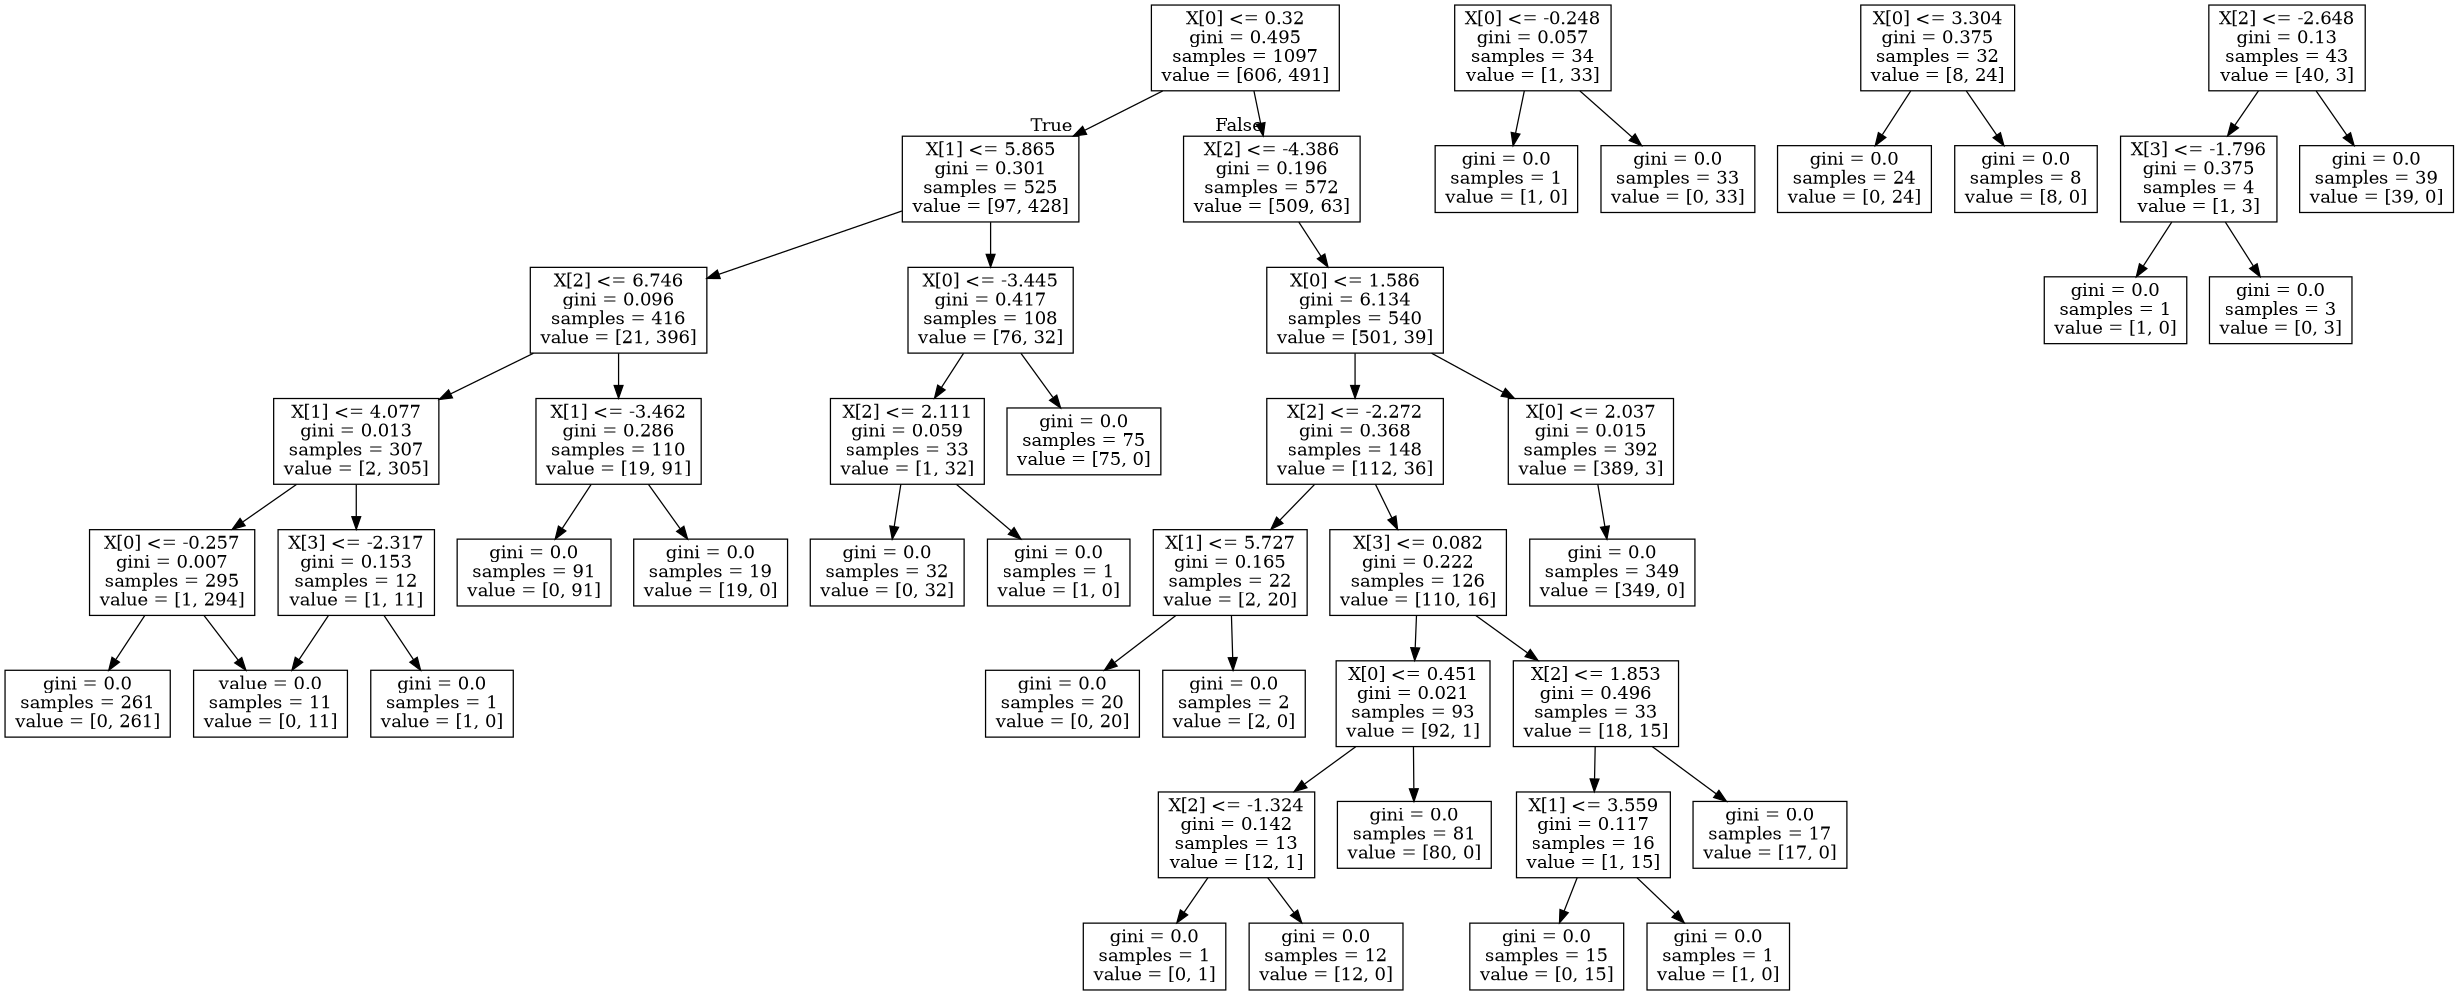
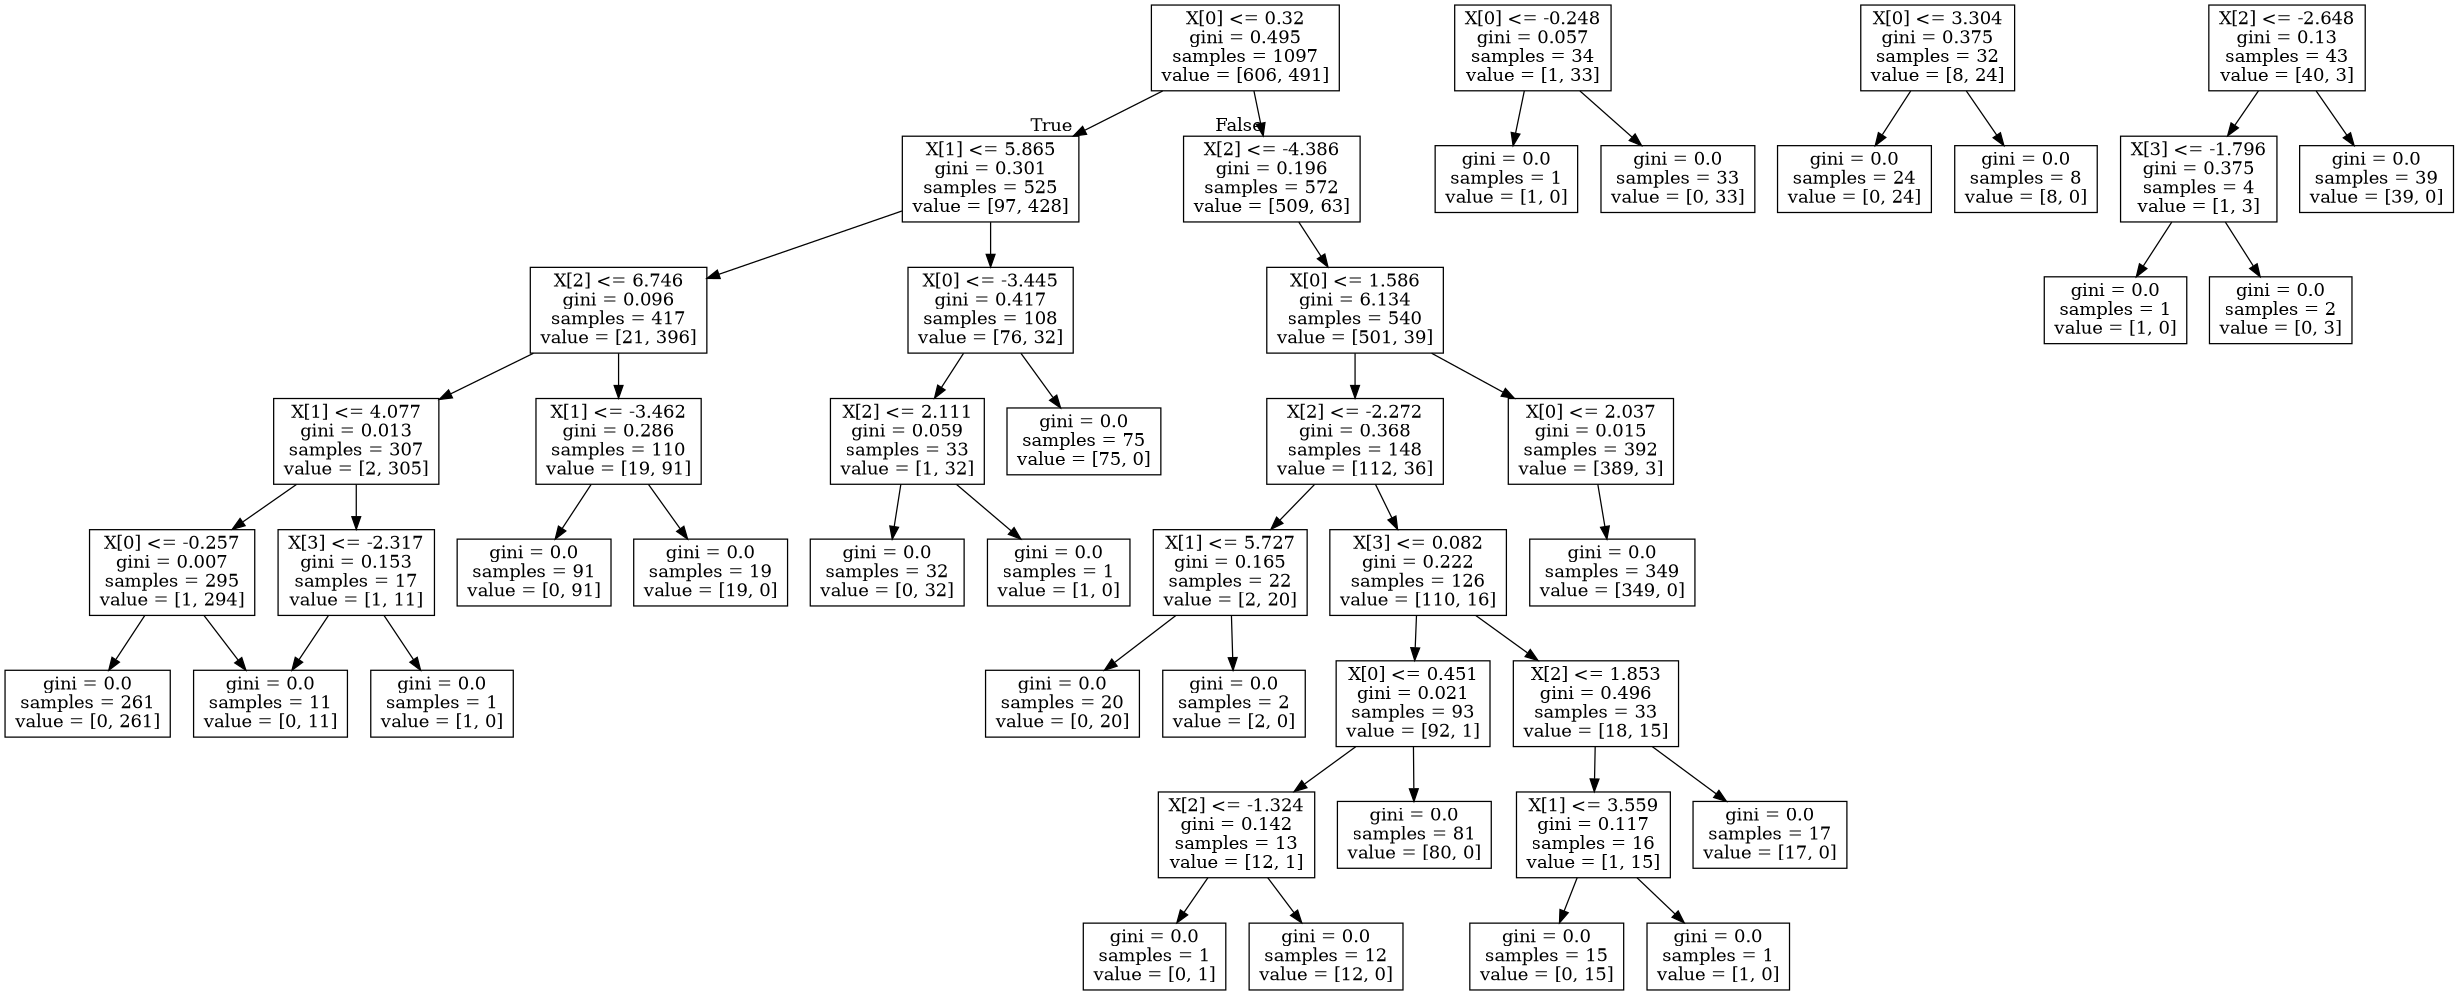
node "X[2] <= 6.746 gini = 0.096 samples = 416 value = [21, 396]": label "X[2] <= 6.746 gini = 0.096 samples = 416 value = [21, 396]" -> "X[2] <= 6.746 gini = 0.096 samples = 417 value = [21, 396]"
node "gini = 0.0 samples = 3 value = [0, 3]": label "gini = 0.0 samples = 3 value = [0, 3]" -> "gini = 0.0 samples = 2 value = [0, 3]"
node "X[3] <= -2.317 gini = 0.153 samples = 12 value = [1, 11]": label "X[3] <= -2.317 gini = 0.153 samples = 12 value = [1, 11]" -> "X[3] <= -2.317 gini = 0.153 samples = 17 value = [1, 11]"
node "value = 0.0 samples = 11 value = [0, 11]": label "value = 0.0 samples = 11 value = [0, 11]" -> "gini = 0.0 samples = 11 value = [0, 11]"
